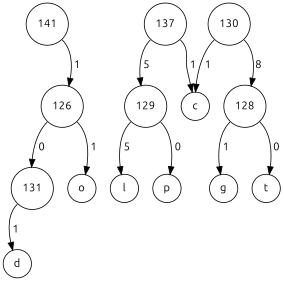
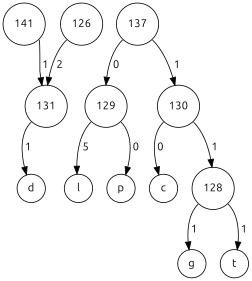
edge "141" -> "126": now "141" -> "131"
edge "137" -> "c": now "137" -> "130"
edge "137" -> "129": label " 5" -> " 0"
edge "130" -> "c": label " 1" -> " 0"
edge "130" -> "128": label " 8" -> " 1"
edge "126" -> "131": label " 0" -> " 2"
edge "128" -> "t": label " 0" -> " 1"
node "o": removed
